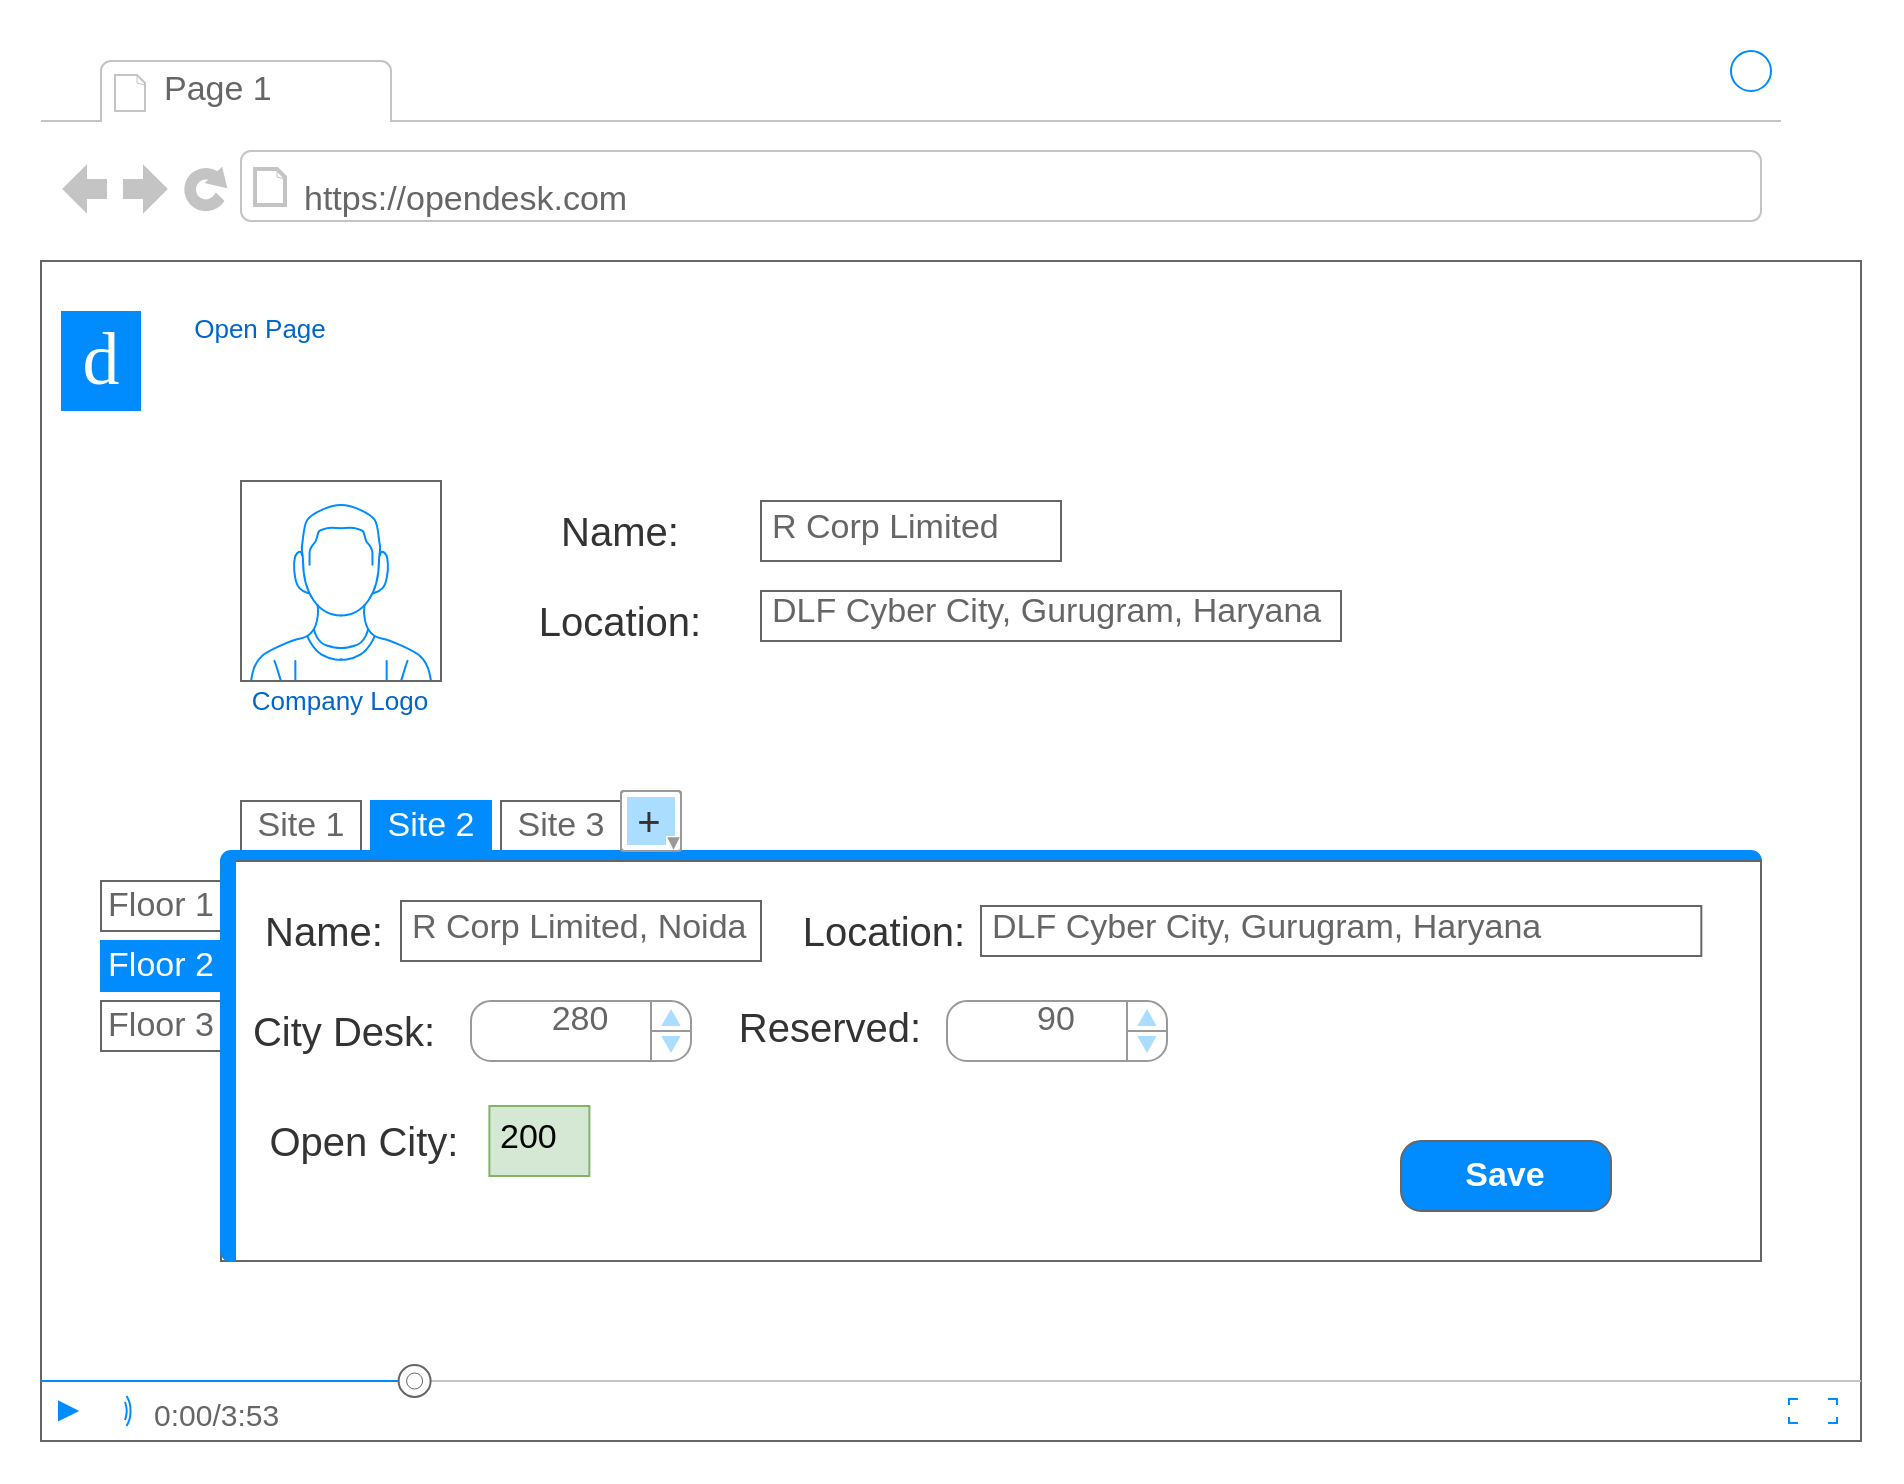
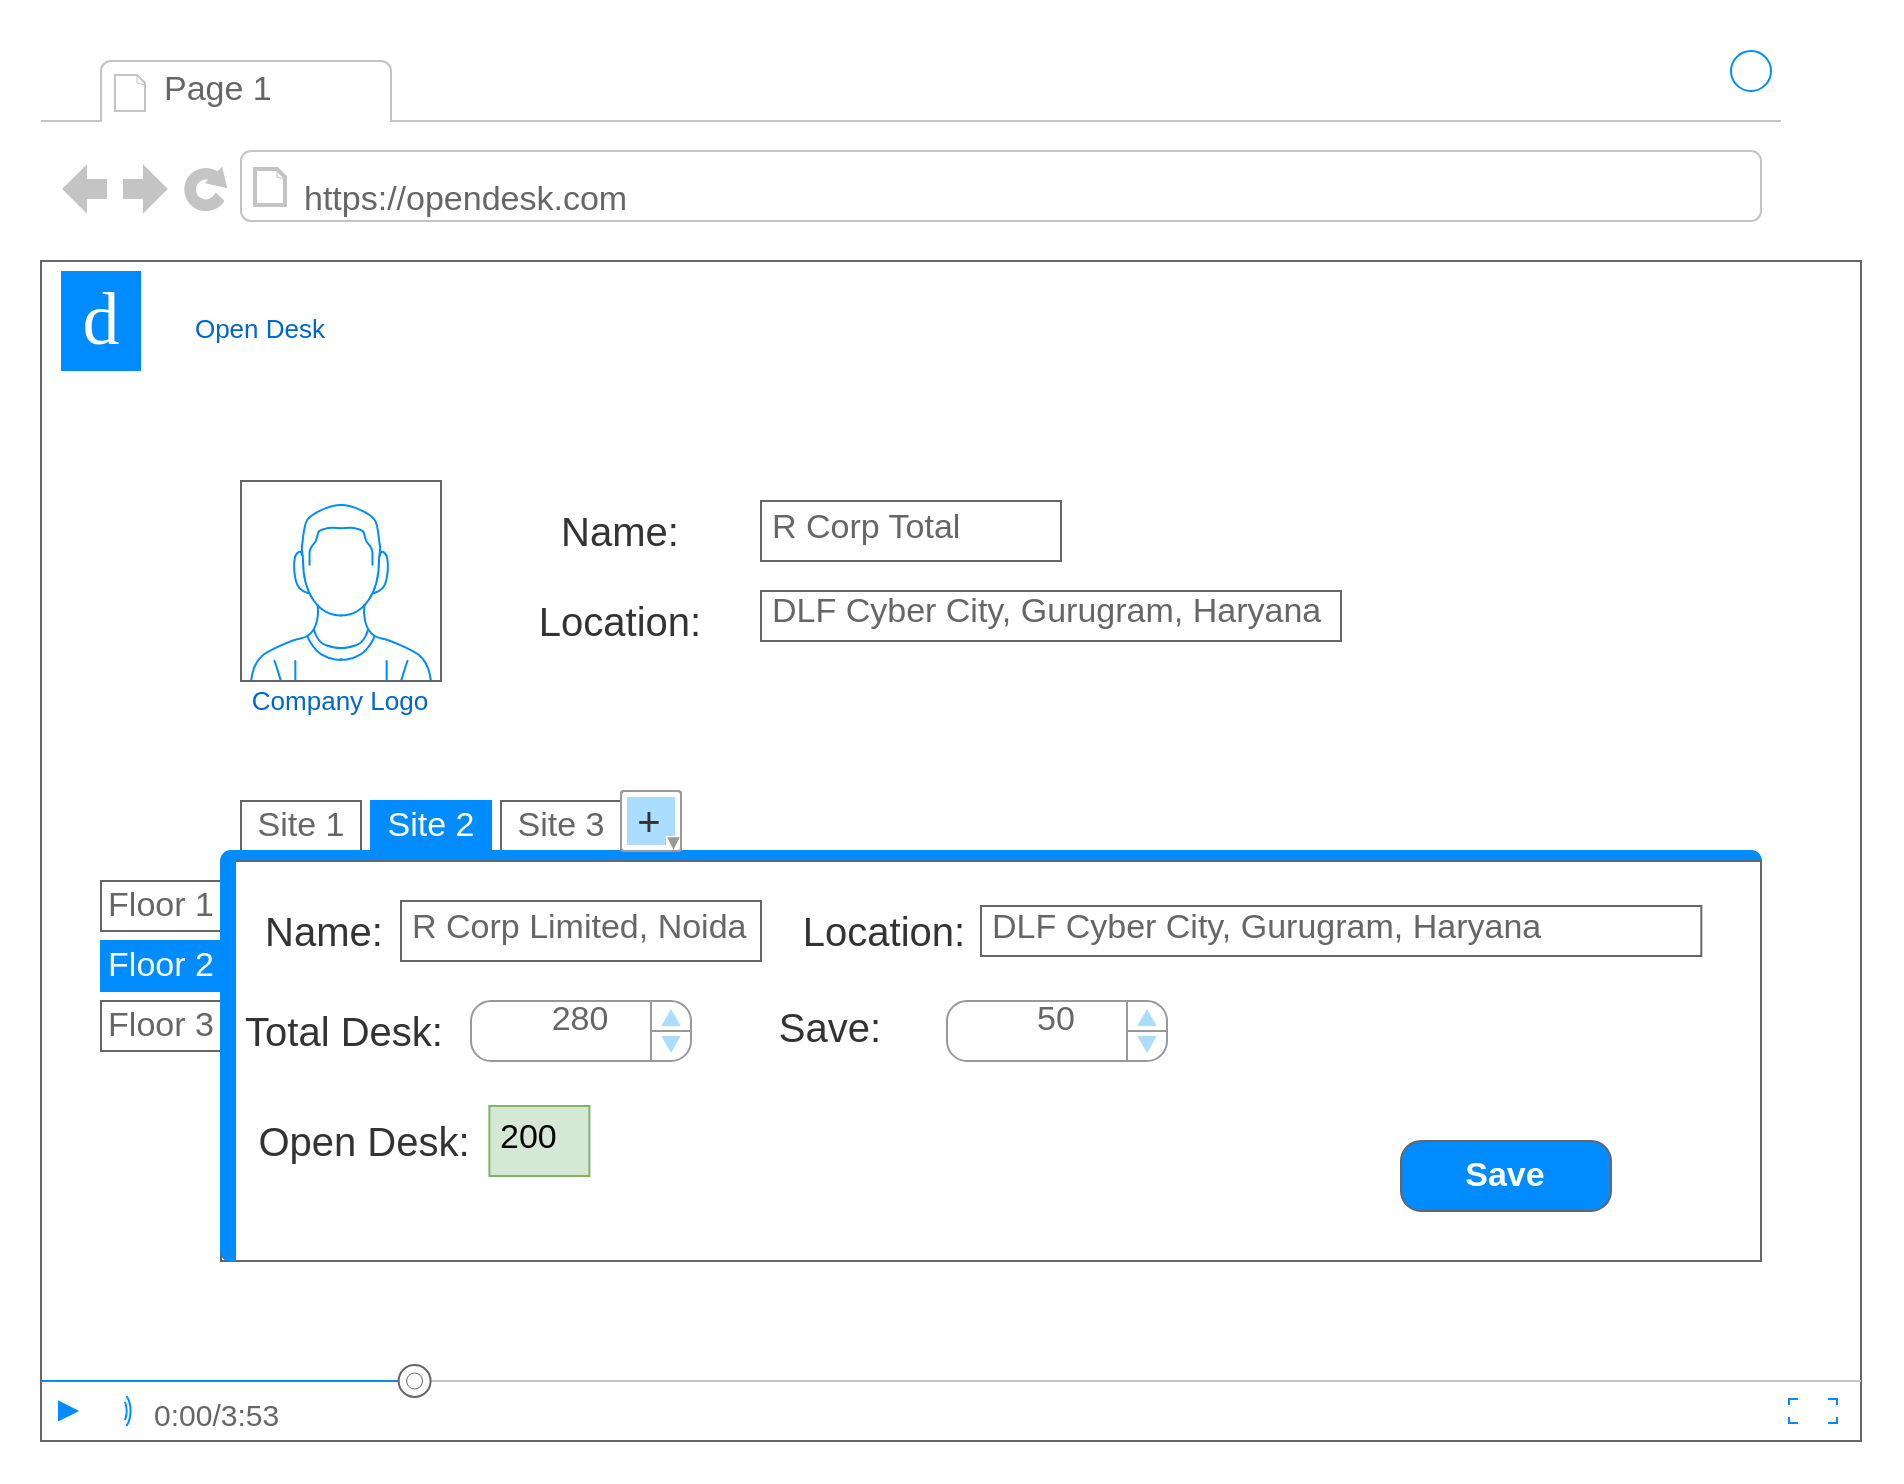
node "Open Page": label "Open Page" -> "Open Desk"
node "d": moved (101, 361) -> (101, 321)
node "R Corp Limited": label "R Corp Limited" -> "R Corp Total"
node "90": label "90" -> "50"
node "Reserved:": label "Reserved:" -> "Save:"
node "City Desk:": label "City Desk:" -> "Total Desk:"
node "Open City:": label "Open City:" -> "Open Desk:"
